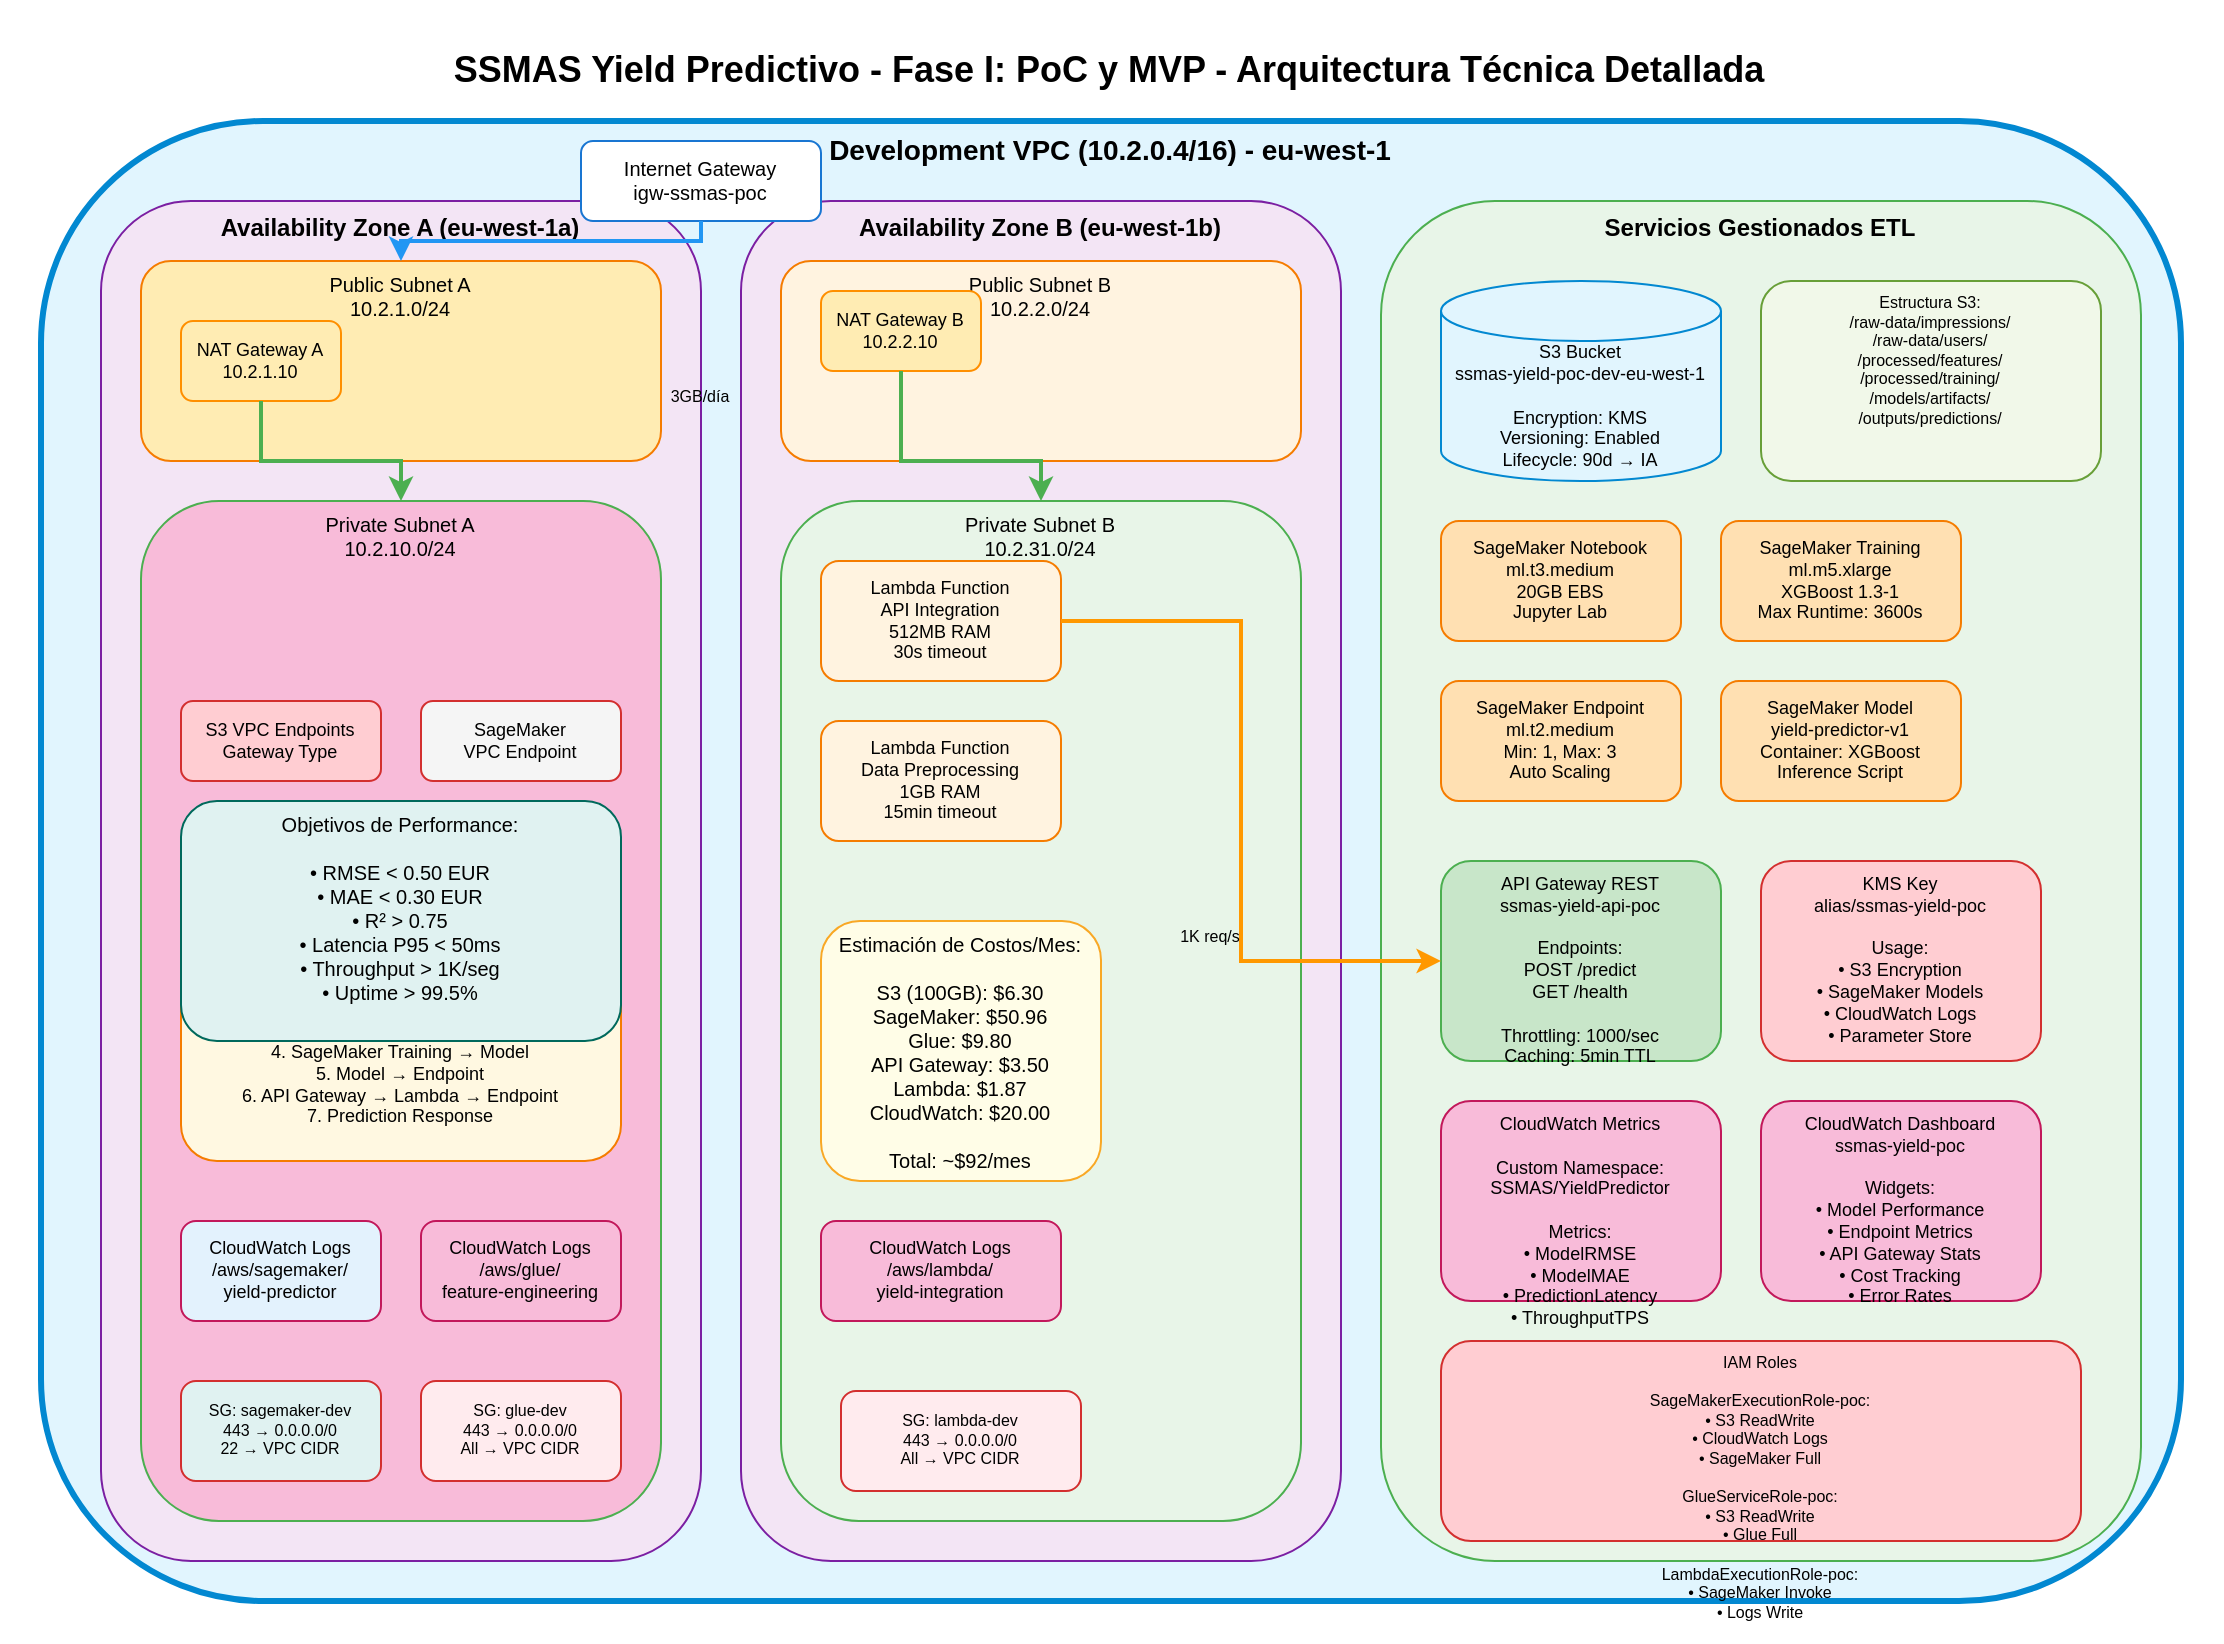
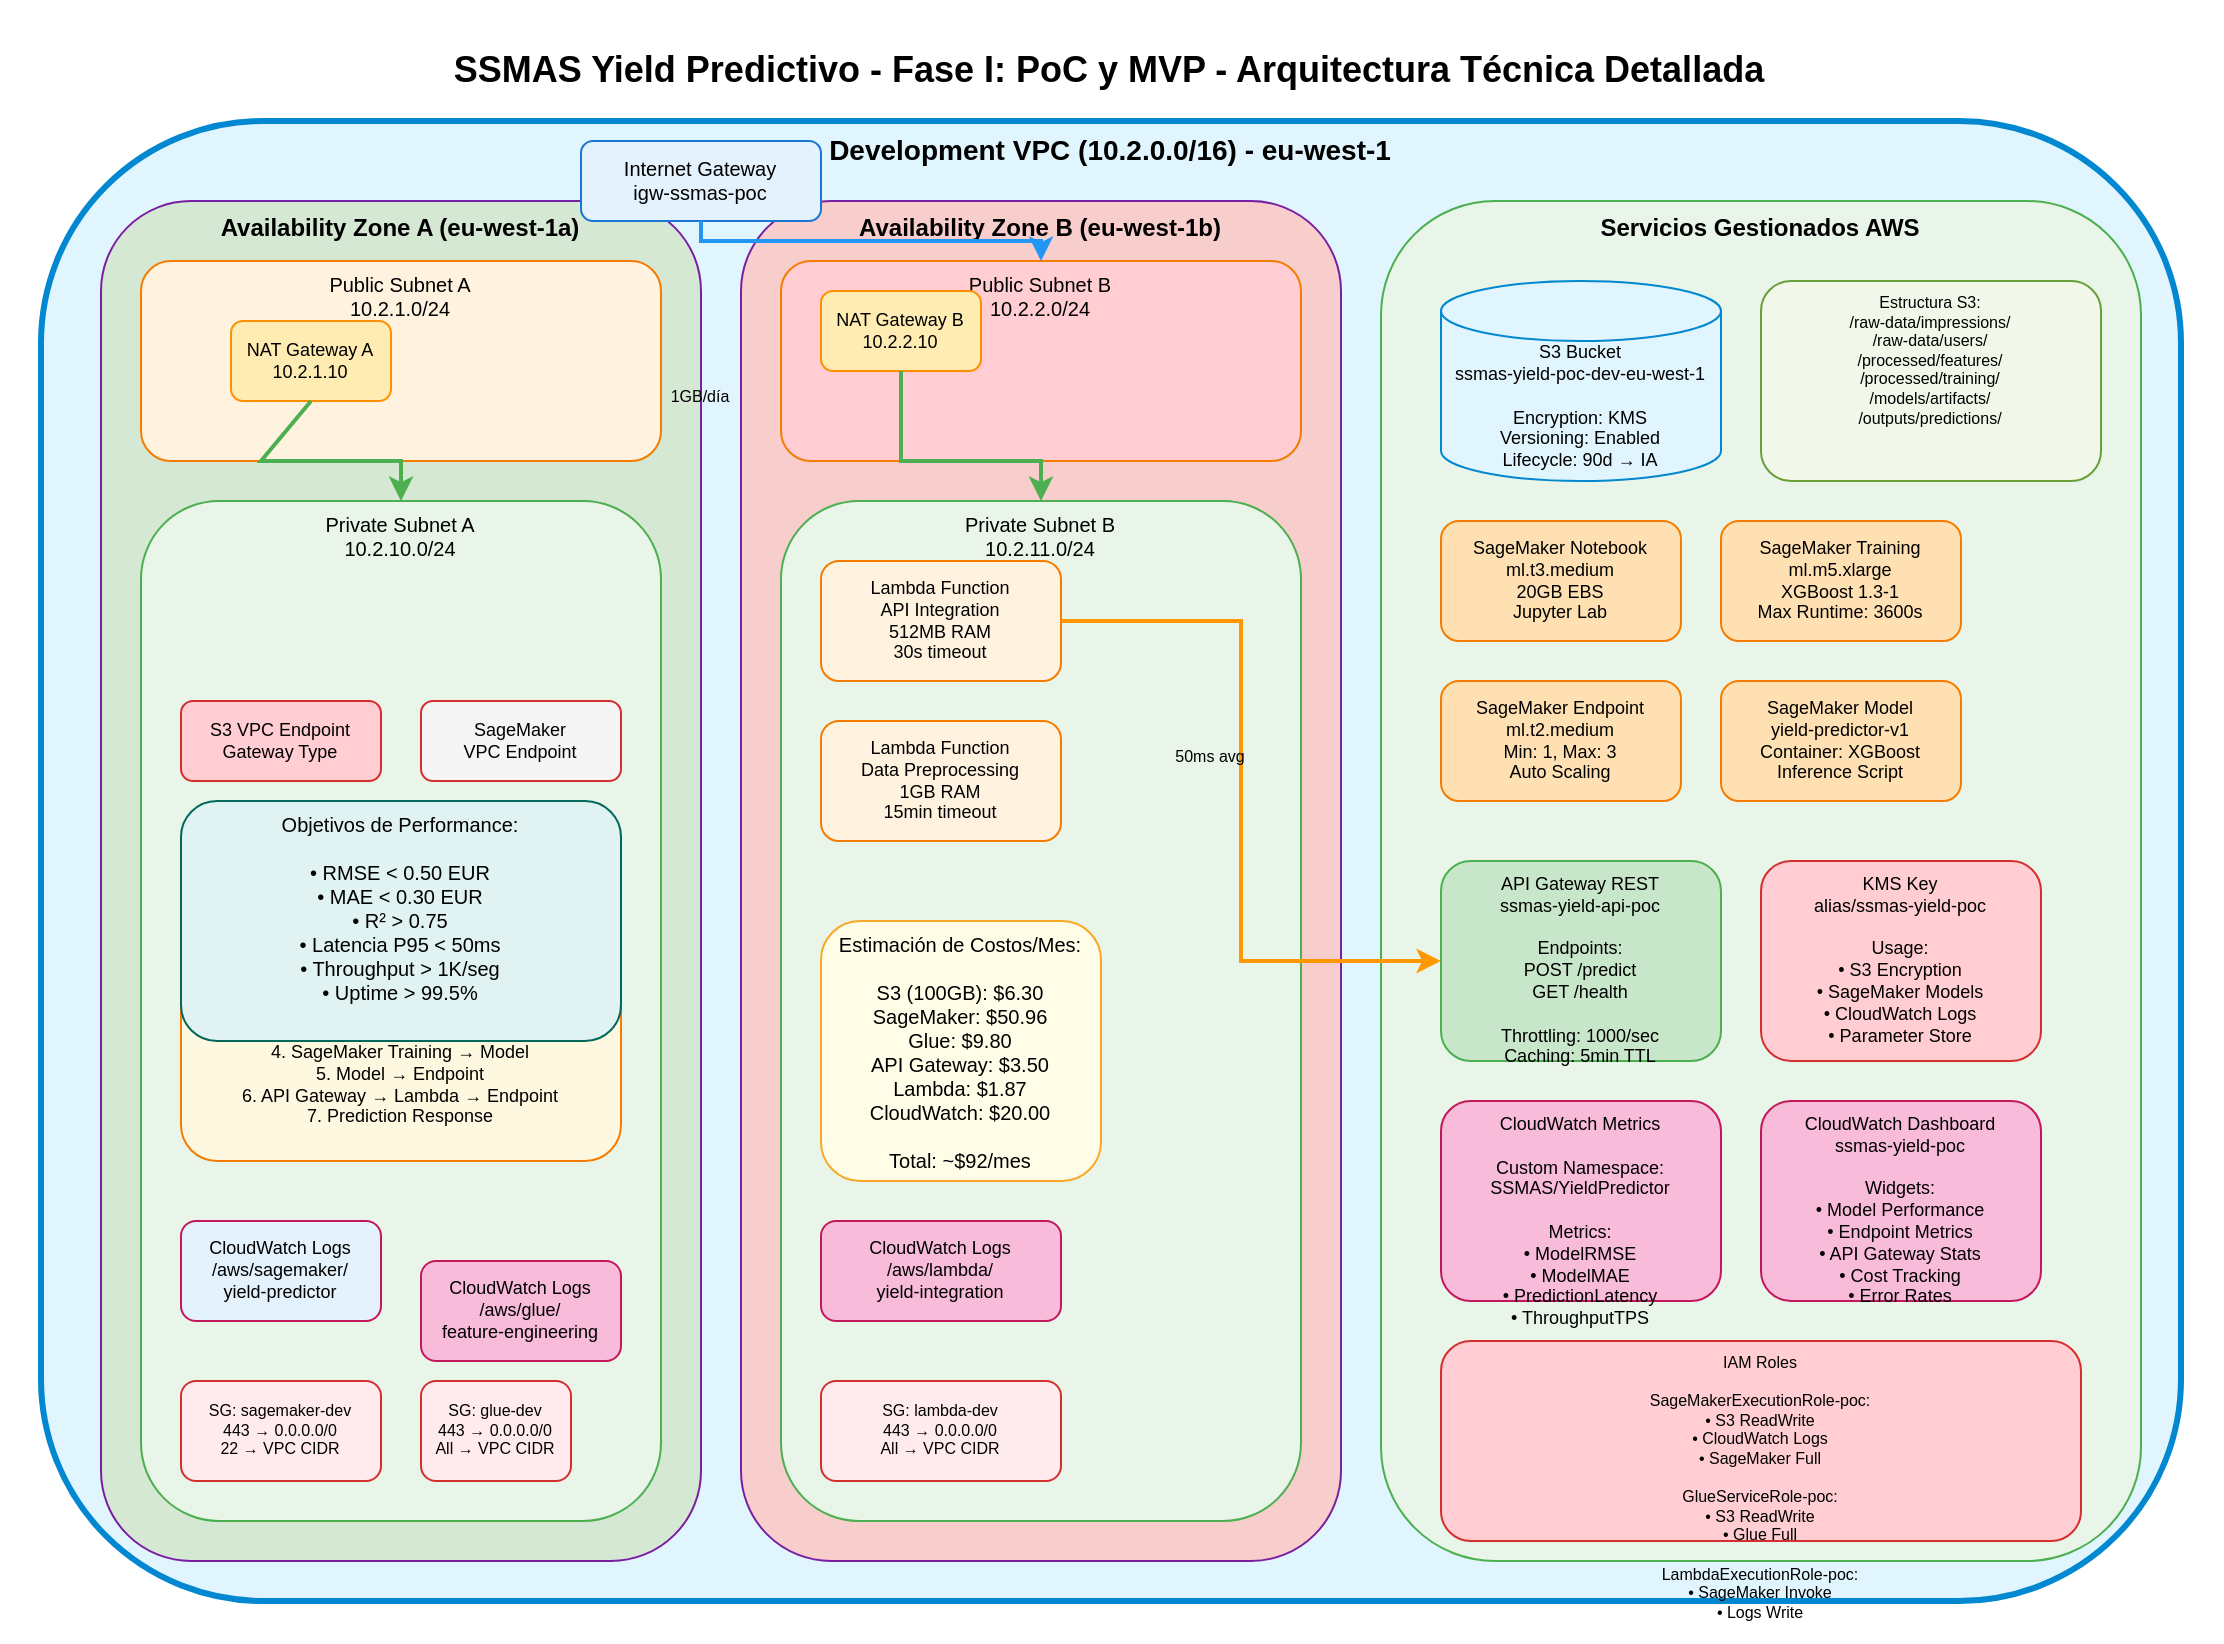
node "Development VPC (10.2.0.4/16) - eu-west-1": label "Development VPC (10.2.0.4/16) - eu-west-1" -> "Development VPC (10.2.0.0/16) - eu-west-1"
node "Internet Gateway igw-ssmas-poc": fillcolor #ffffff -> #e3f2fd
node "Availability Zone A (eu-west-1a)": fillcolor #f3e5f5 -> #d5e8d4
node "Availability Zone B (eu-west-1b)": fillcolor #f3e5f5 -> #f8cecc
node "Servicios Gestionados ETL": label "Servicios Gestionados ETL" -> "Servicios Gestionados AWS"
edge "Internet Gateway igw-ssmas-poc" -> "Public Subnet A 10.2.1.0/24": removed
edge "Internet Gateway igw-ssmas-poc" -> "Public Subnet B 10.2.2.0/24": added
node "NAT Gateway A 10.2.1.10": moved (261, 361) -> (311, 361)
node "Public Subnet A 10.2.1.0/24": fillcolor #ffecb3 -> #fff3e0
node "Public Subnet B 10.2.2.0/24": fillcolor #fff3e0 -> #ffcdd2
node "3GB/día": label "3GB/día" -> "1GB/día"
node "Private Subnet A 10.2.10.0/24": fillcolor #f8bbd9 -> #e8f5e8
node "Private Subnet B 10.2.31.0/24": label "Private Subnet B 10.2.31.0/24" -> "Private Subnet B 10.2.11.0/24"
node "S3 VPC Endpoints Gateway Type": label "S3 VPC Endpoints Gateway Type" -> "S3 VPC Endpoint Gateway Type"
node "50ms avg": added
node "1K req/s": removed
node "CloudWatch Logs /aws/glue/ feature-engineering": moved (521, 1271) -> (521, 1311)
node "SG: sagemaker-dev 443 → 0.0.0.0/0 22 → VPC CIDR": fillcolor #e0f2f1 -> #ffebee
node "SG: glue-dev 443 → 0.0.0.0/0 All → VPC CIDR": size 200x100 -> 150x100
node "SG: lambda-dev 443 → 0.0.0.0/0 All → VPC CIDR": moved (961, 1441) -> (941, 1431)
